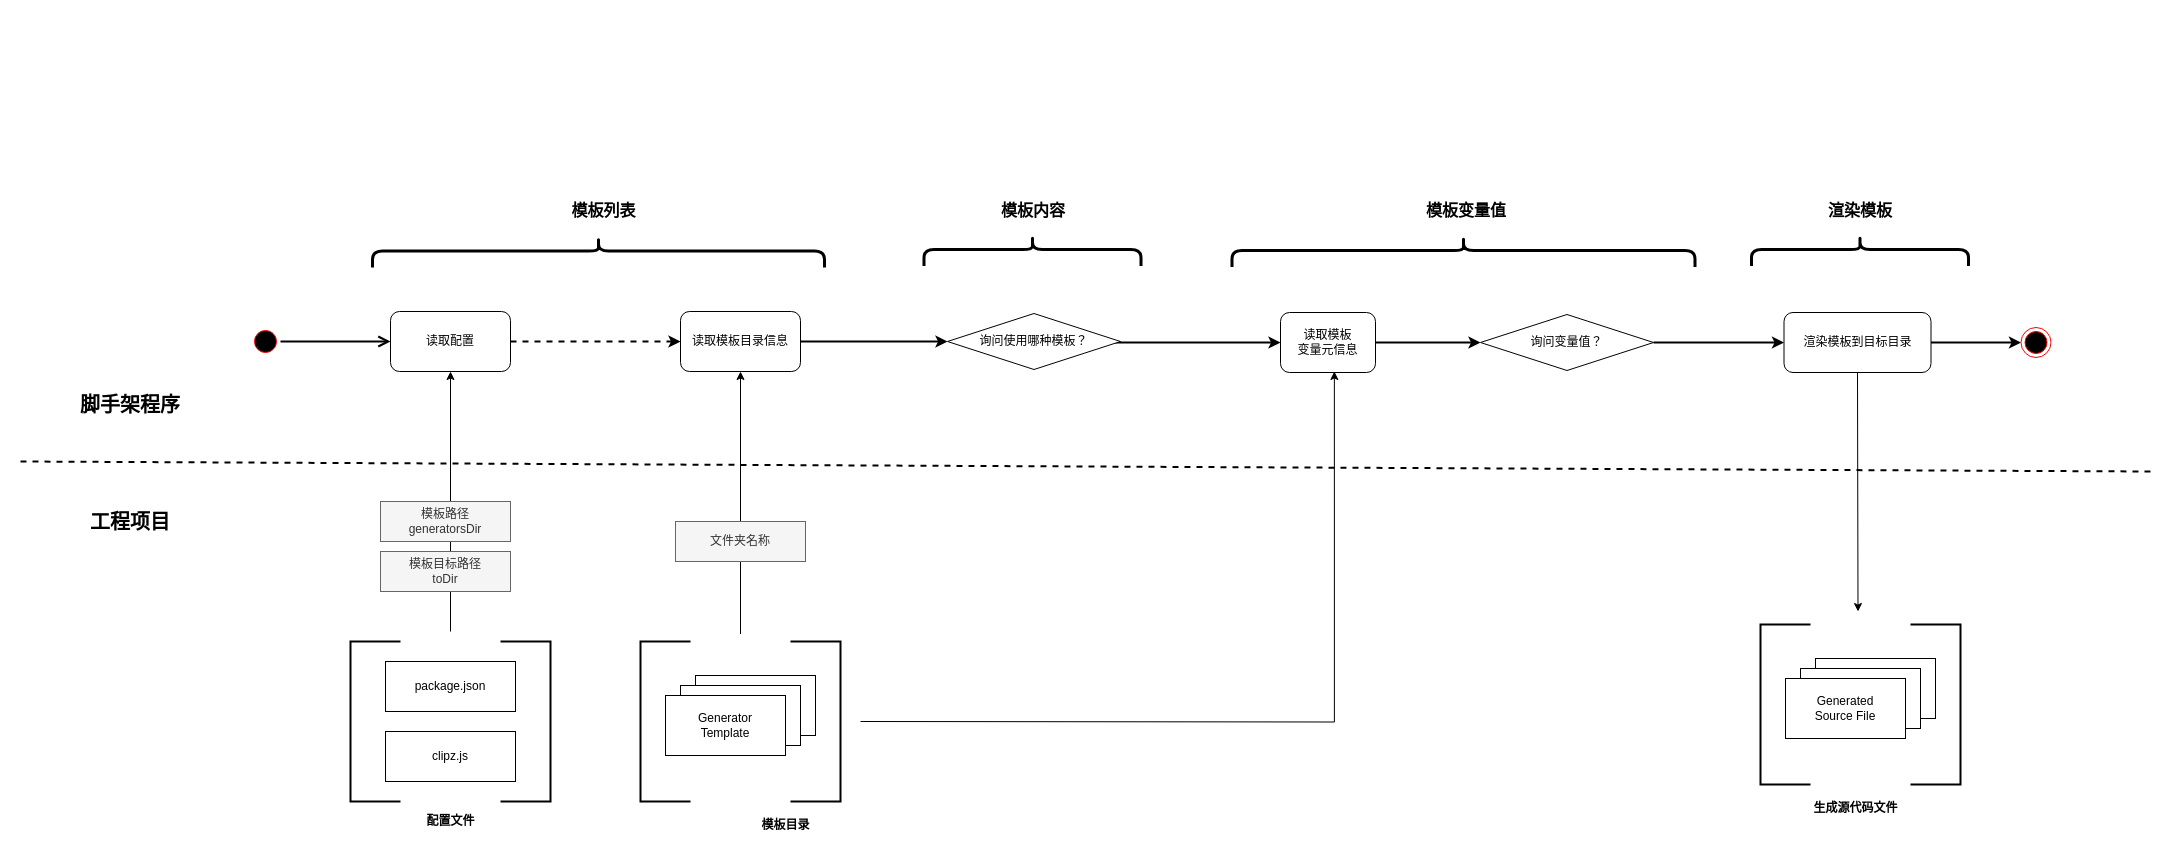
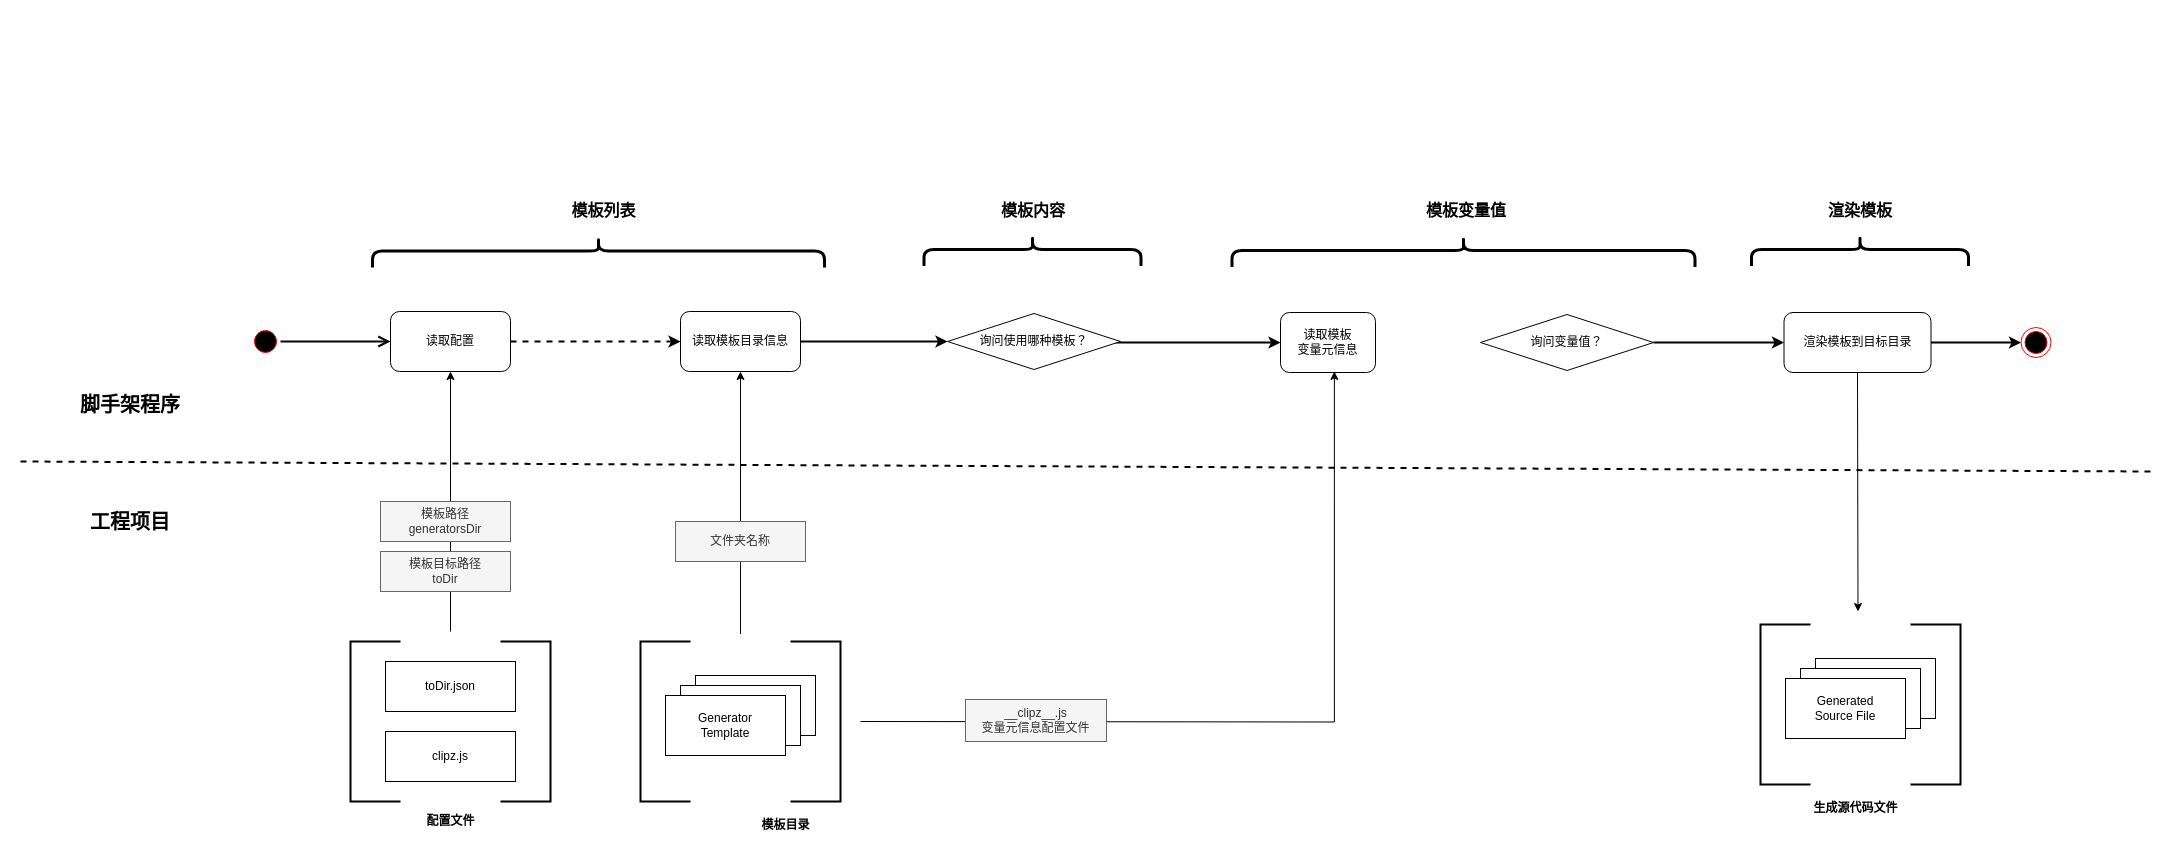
edge "读取模板 变量元信息" -> "询问变量值？": removed
node "package.json": label "package.json" -> "toDir.json"
node "__clipz__.js 变量元信息配置文件": added
